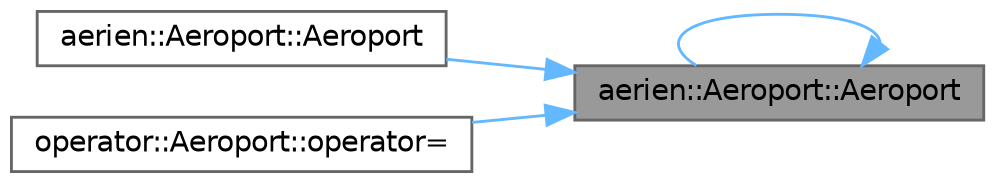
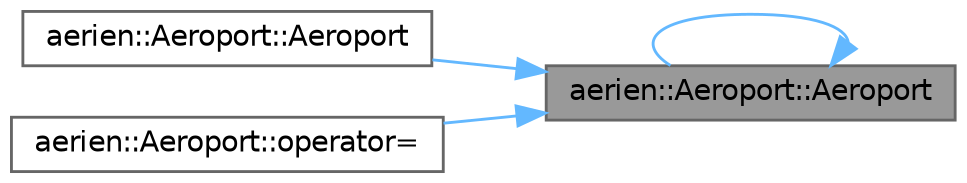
node "operator::Aeroport::operator=": label "operator::Aeroport::operator=" -> "aerien::Aeroport::operator="
